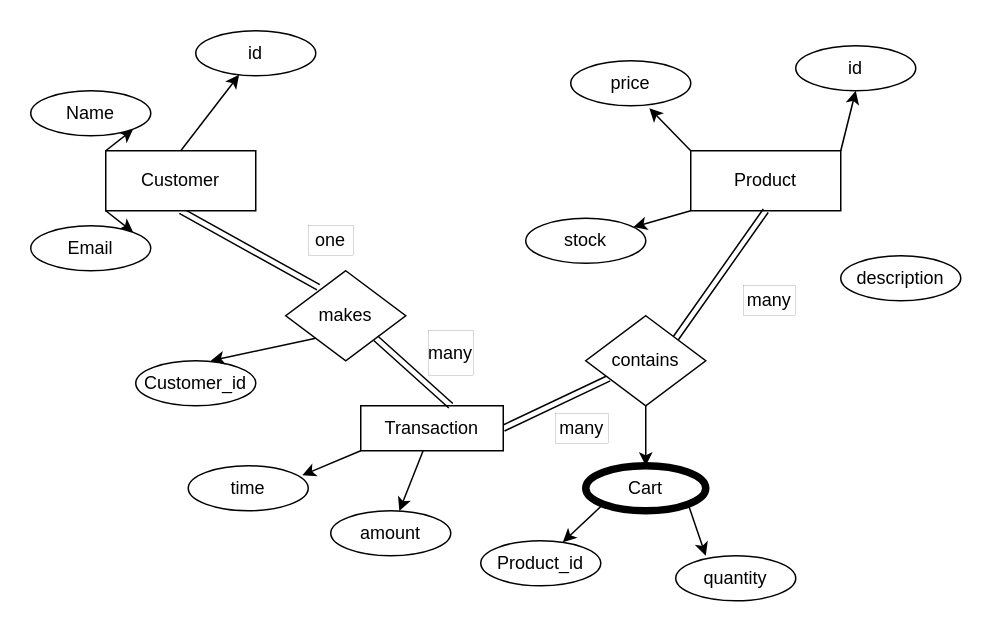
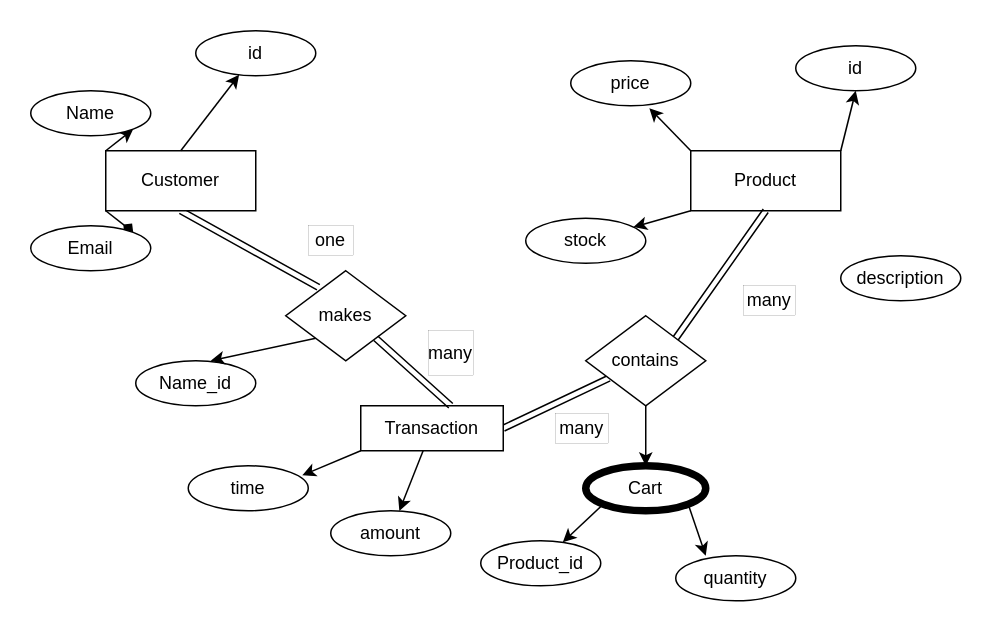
edge "Customer" -> "Email": arrowhead classic -> diamond
node "Customer_id": label "Customer_id" -> "Name_id"
